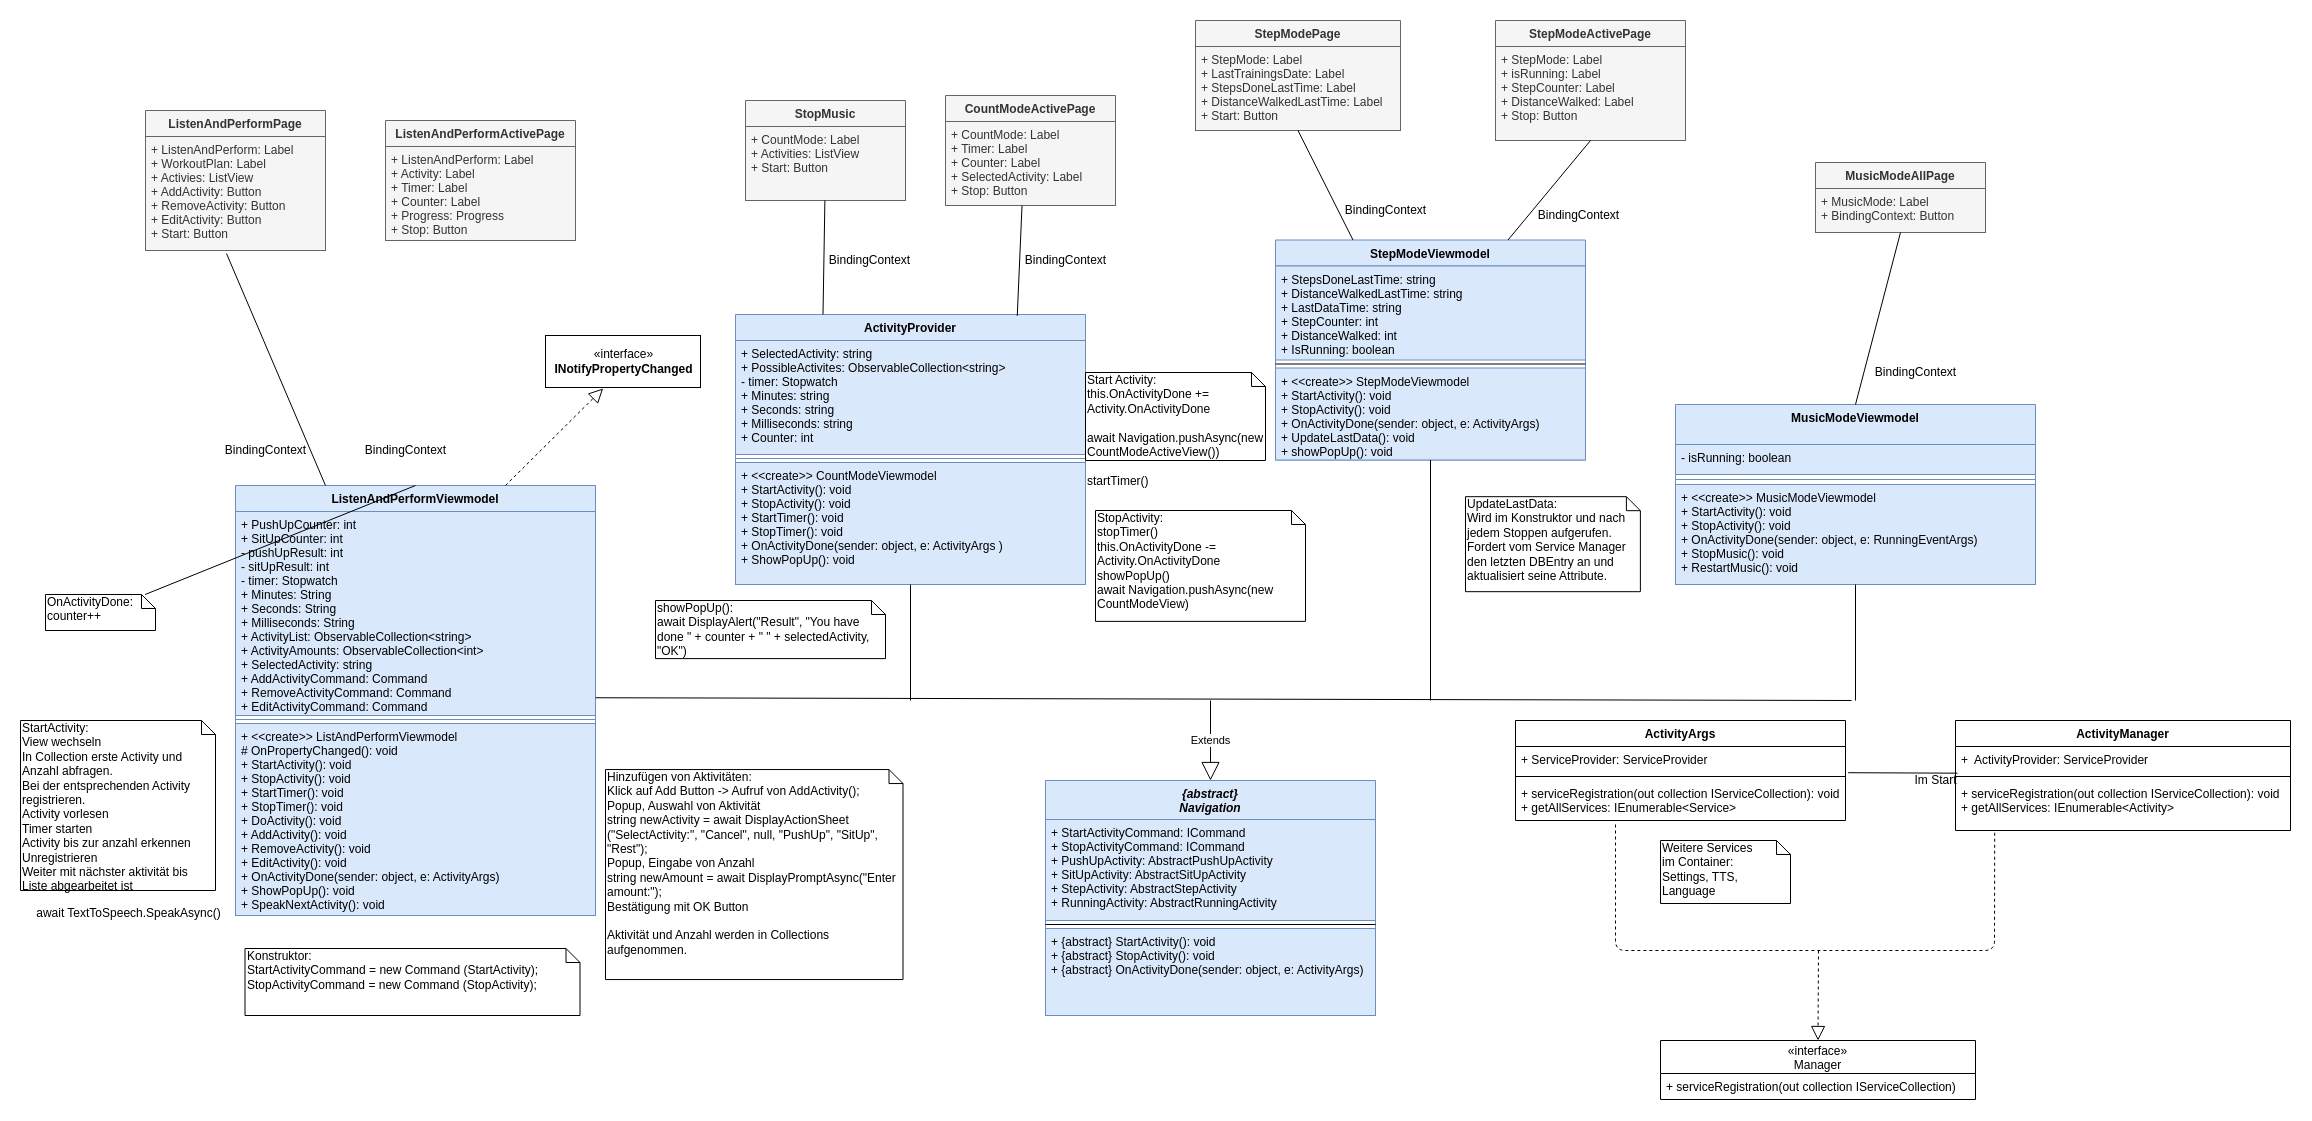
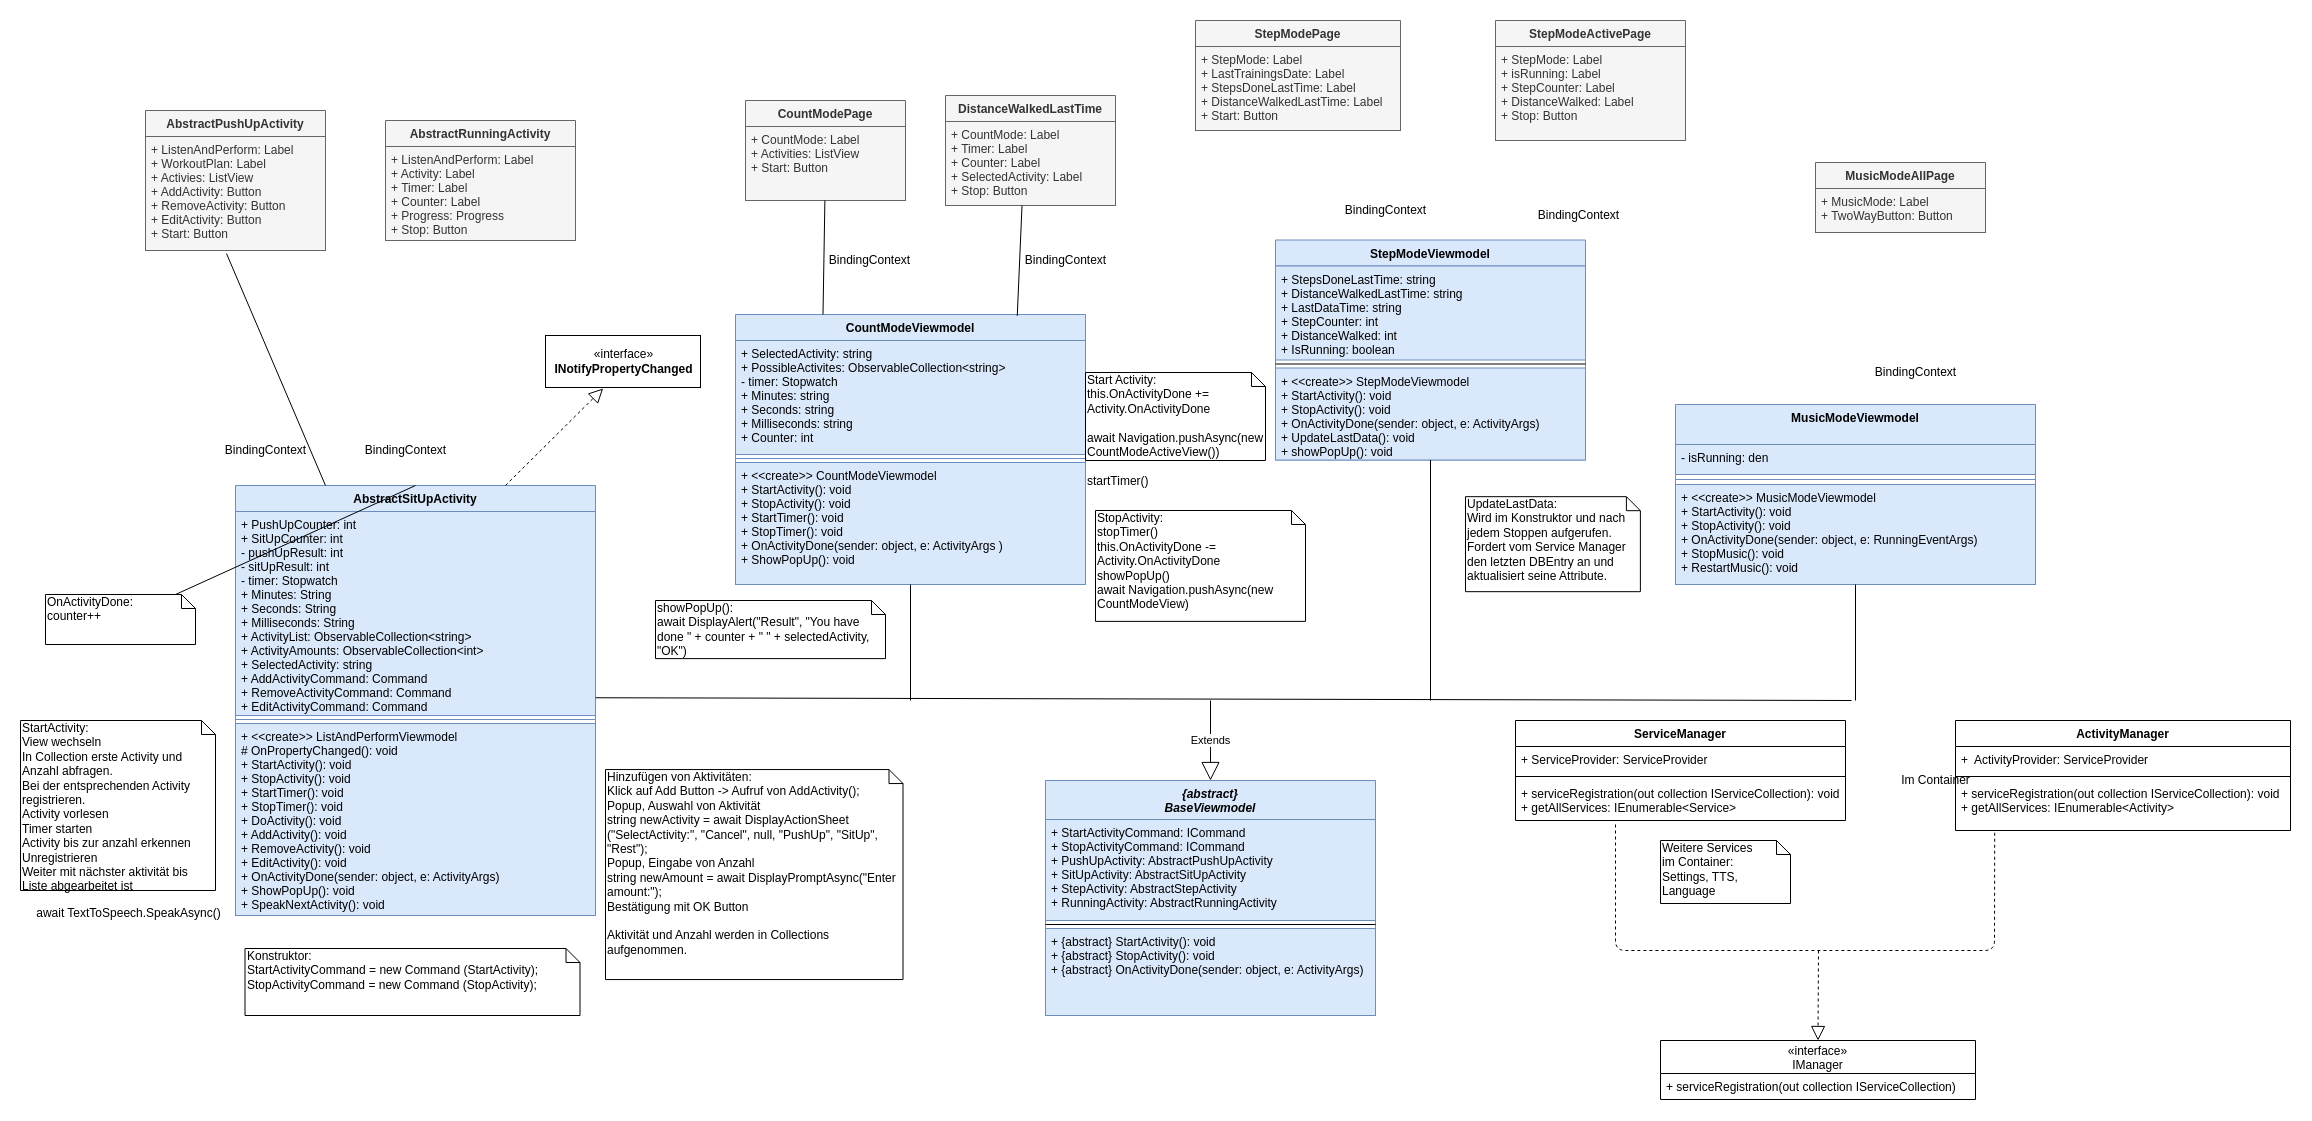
node "CountModeActivePage": label "CountModeActivePage" -> "DistanceWalkedLastTime"
node "StopMusic": label "StopMusic" -> "CountModePage"
node "ListenAndPerformPage": label "ListenAndPerformPage" -> "AbstractPushUpActivity"
node "ListenAndPerformActivePage": label "ListenAndPerformActivePage" -> "AbstractRunningActivity"
edge "StepModePage" -- "StepModeViewmodel": removed
edge "StepModeActivePage" -- "StepModeViewmodel": removed
node "+ MusicMode: Label + BindingContext: Button": label "+ MusicMode: Label + BindingContext: Button" -> "+ MusicMode: Label + TwoWayButton: Button"
edge "MusicModeAllPage" -- "MusicModeViewmodel": removed
node "ActivityProvider": label "ActivityProvider" -> "CountModeViewmodel"
node "- isRunning: boolean": label "- isRunning: boolean" -> "- isRunning: den"
node "ListenAndPerformViewmodel": label "ListenAndPerformViewmodel" -> "AbstractSitUpActivity"
node "OnActivityDone: counter++": size 110x36 -> 150x50
node "ActivityArgs": label "ActivityArgs" -> "ServiceManager"
edge "+ ServiceProvider: ServiceProvider" -- "+ ActivityProvider: ServiceProvider": removed
node "Im Start": label "Im Start" -> "Im Container"
node "{abstract} Navigation": label "{abstract} Navigation" -> "{abstract} BaseViewmodel"
node "«interface» Manager": label "«interface» Manager" -> "«interface» IManager"
